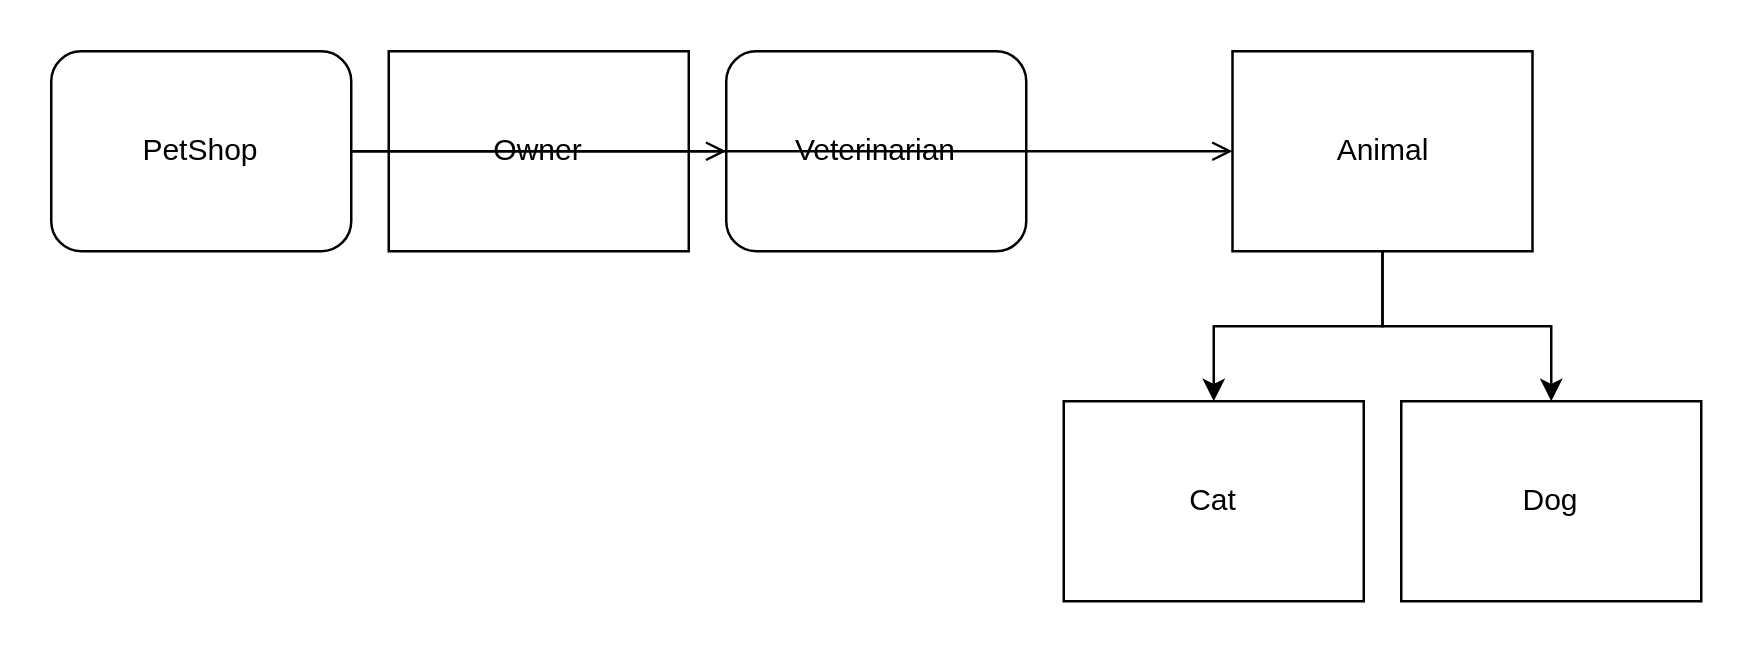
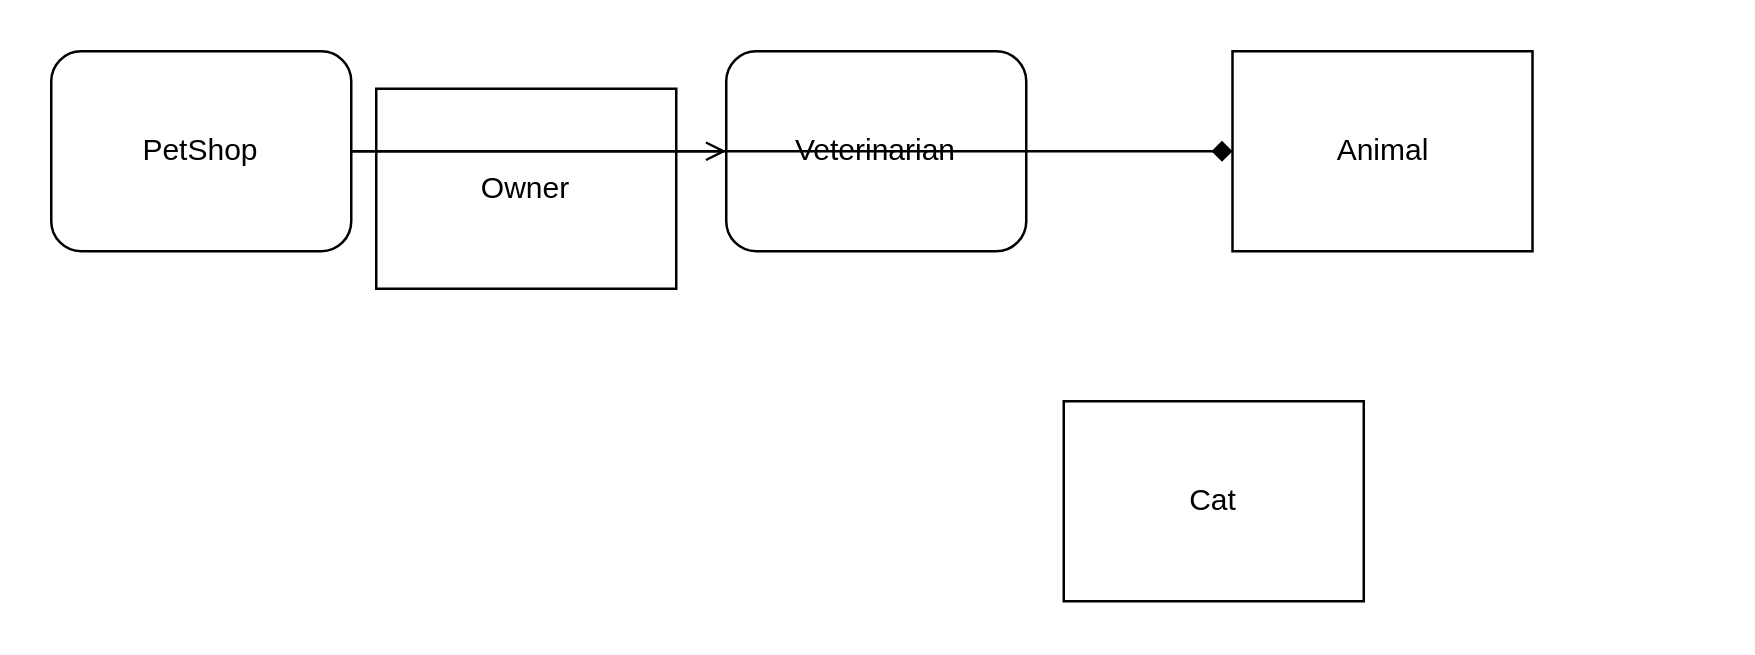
node "Owner": moved (539, 151) -> (526, 189)
edge "PetShop" -> "Animal": arrowhead open -> diamond
edge "Animal" -> "Cat": removed
edge "Animal" -> "Dog": removed
node "Dog": removed
